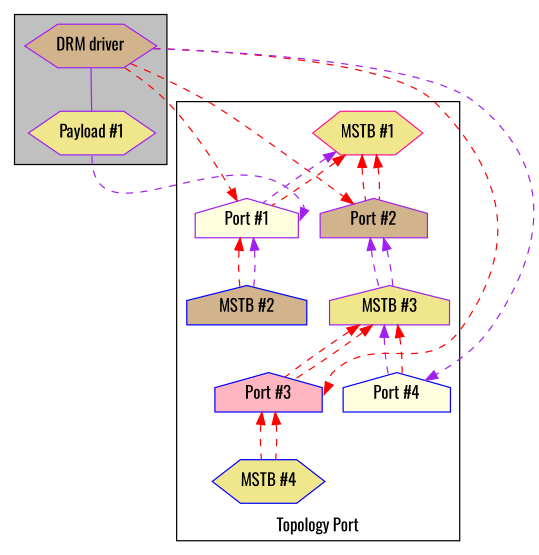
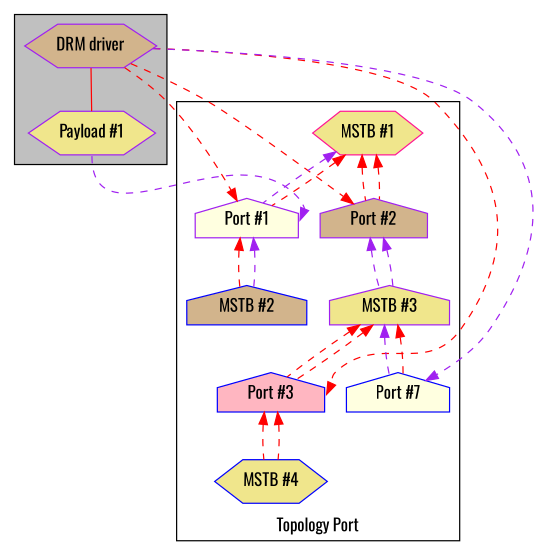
edge "DRM driver" -- "Payload #1": color purple -> red
node "Port #4": label "Port #4" -> "Port #7"
